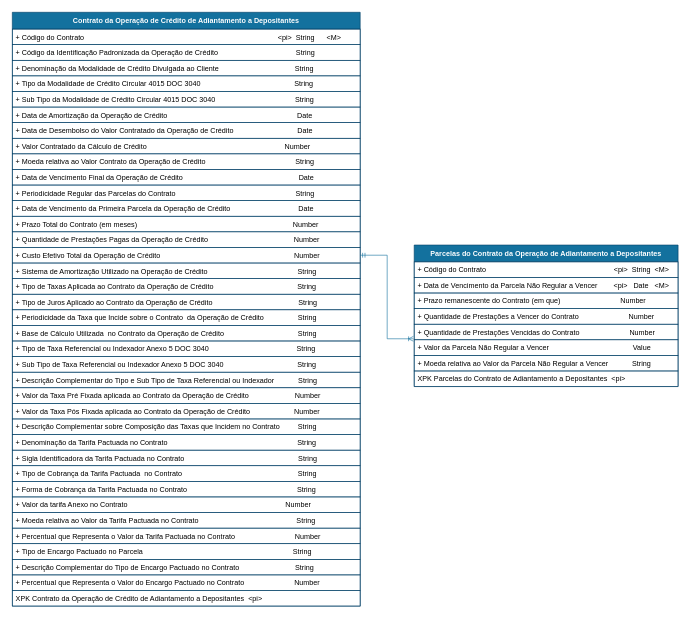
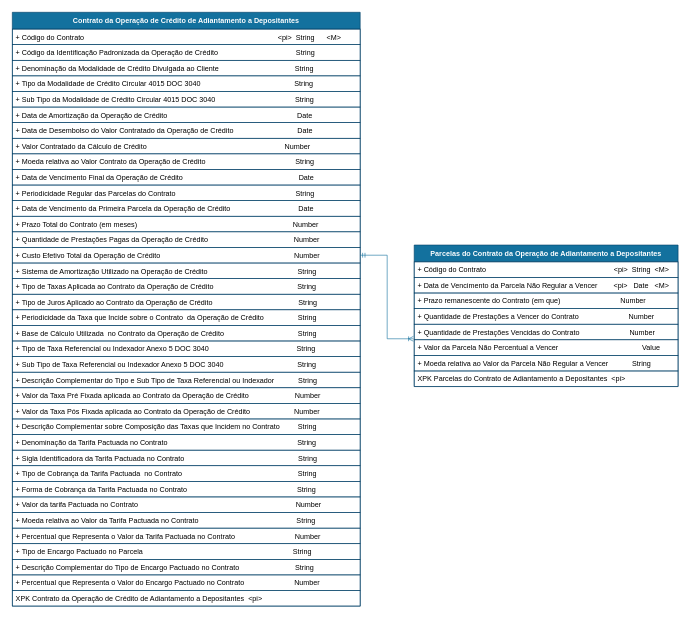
node "+ Valor da Parcela Não Regular a Vencer Value": label "+ Valor da Parcela Não Regular a Vencer Value" -> "+ Valor da Parcela Não Percentual a Vencer Value"
node "+ Valor da tarifa Anexo no Contrato Number": label "+ Valor da tarifa Anexo no Contrato Number" -> "+ Valor da tarifa Pactuada no Contrato Number"
